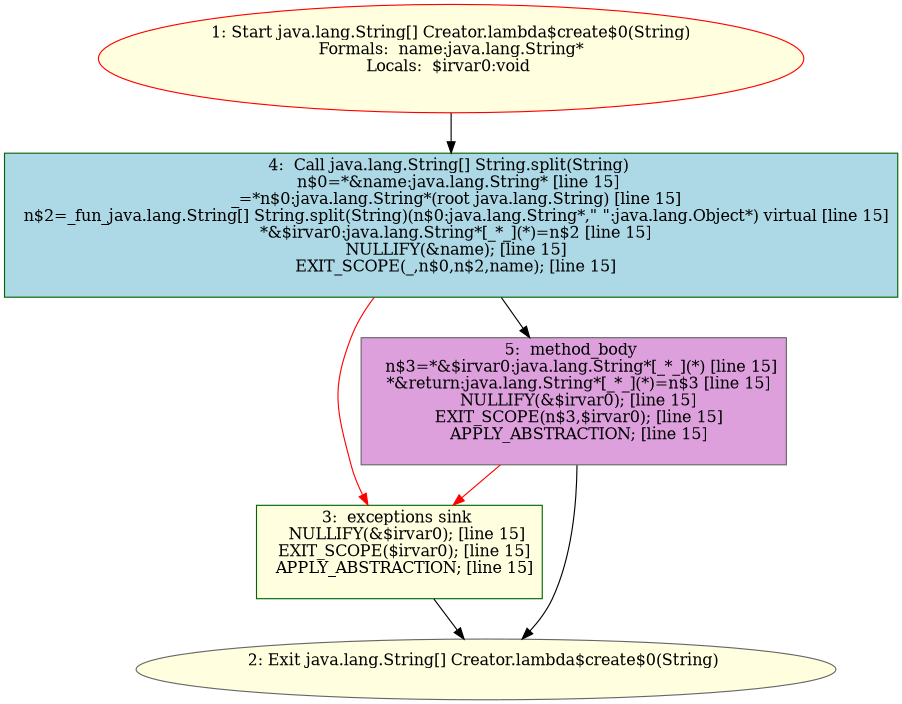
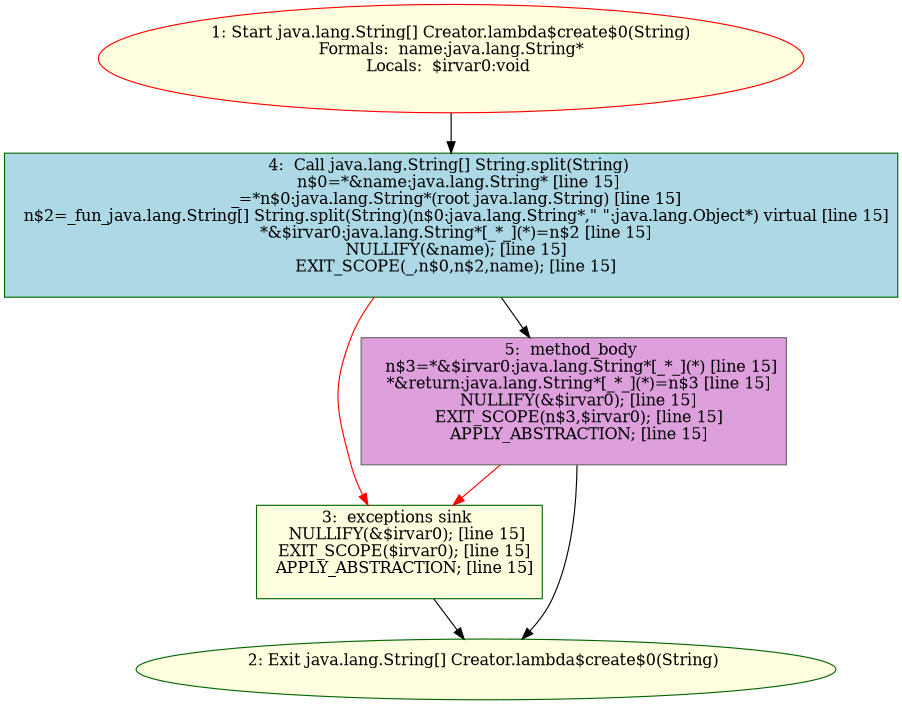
node "2: Exit java.lang.String[] Creator.lambda$create$0(String)": color gray40 -> darkgreen
